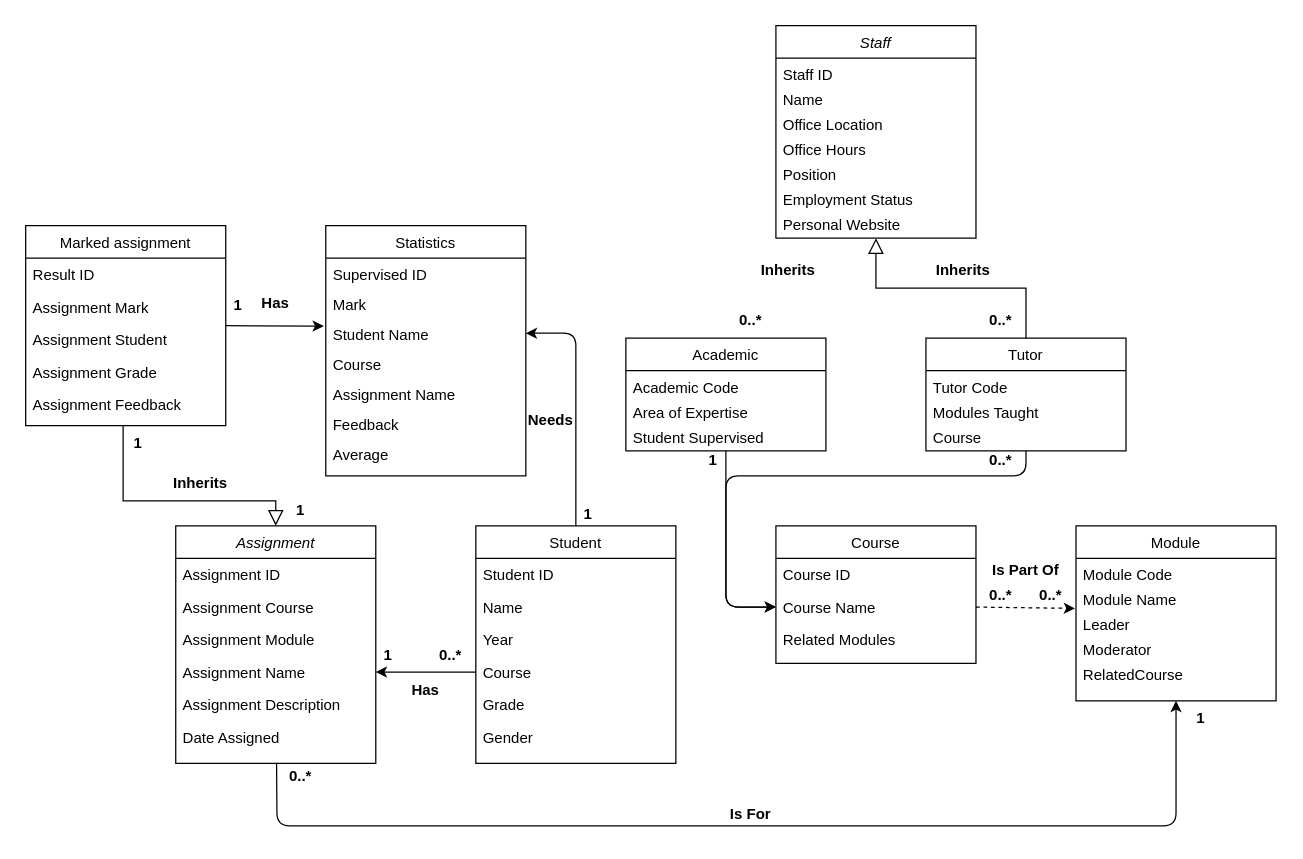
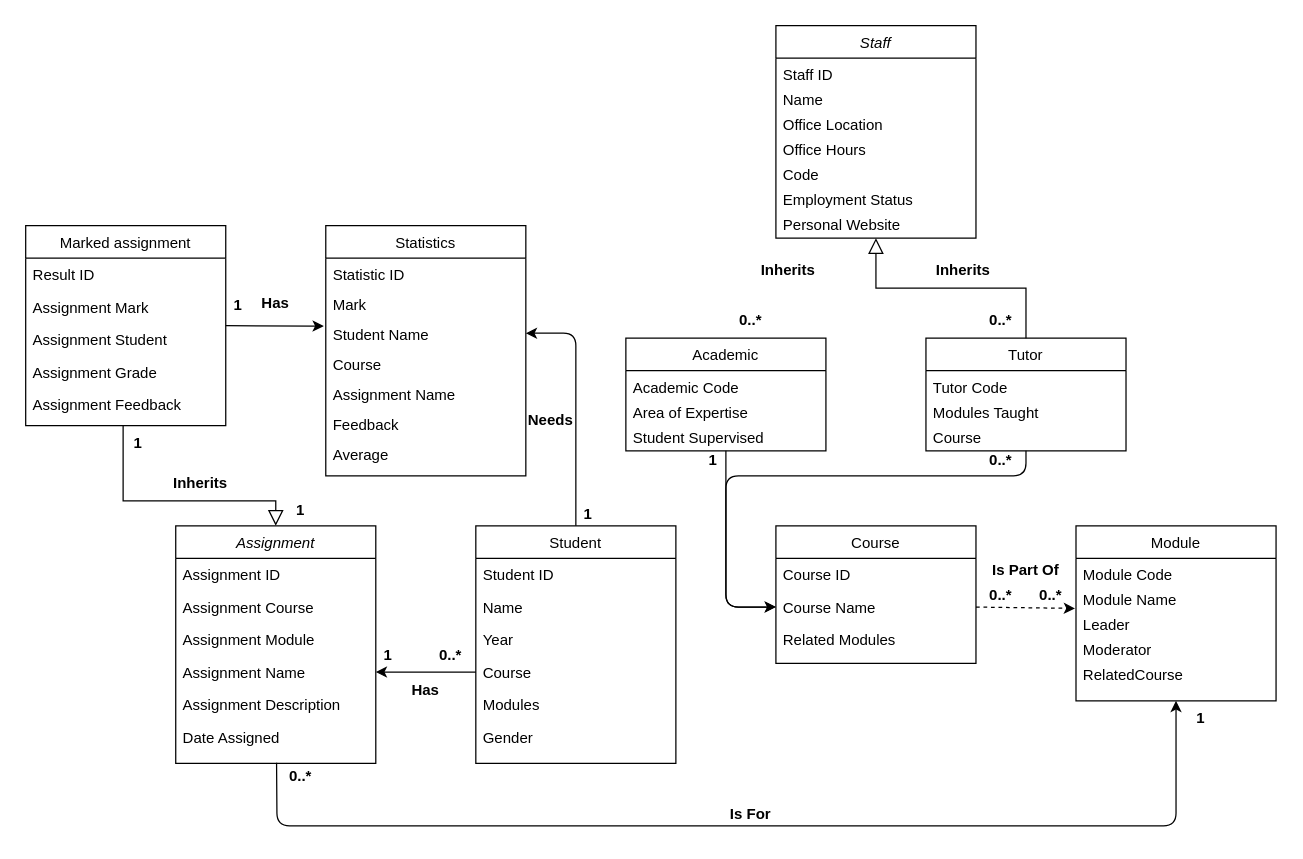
node "Position": label "Position" -> "Code"
node "Supervised ID": label "Supervised ID" -> "Statistic ID"
node "Grade": label "Grade" -> "Modules"
